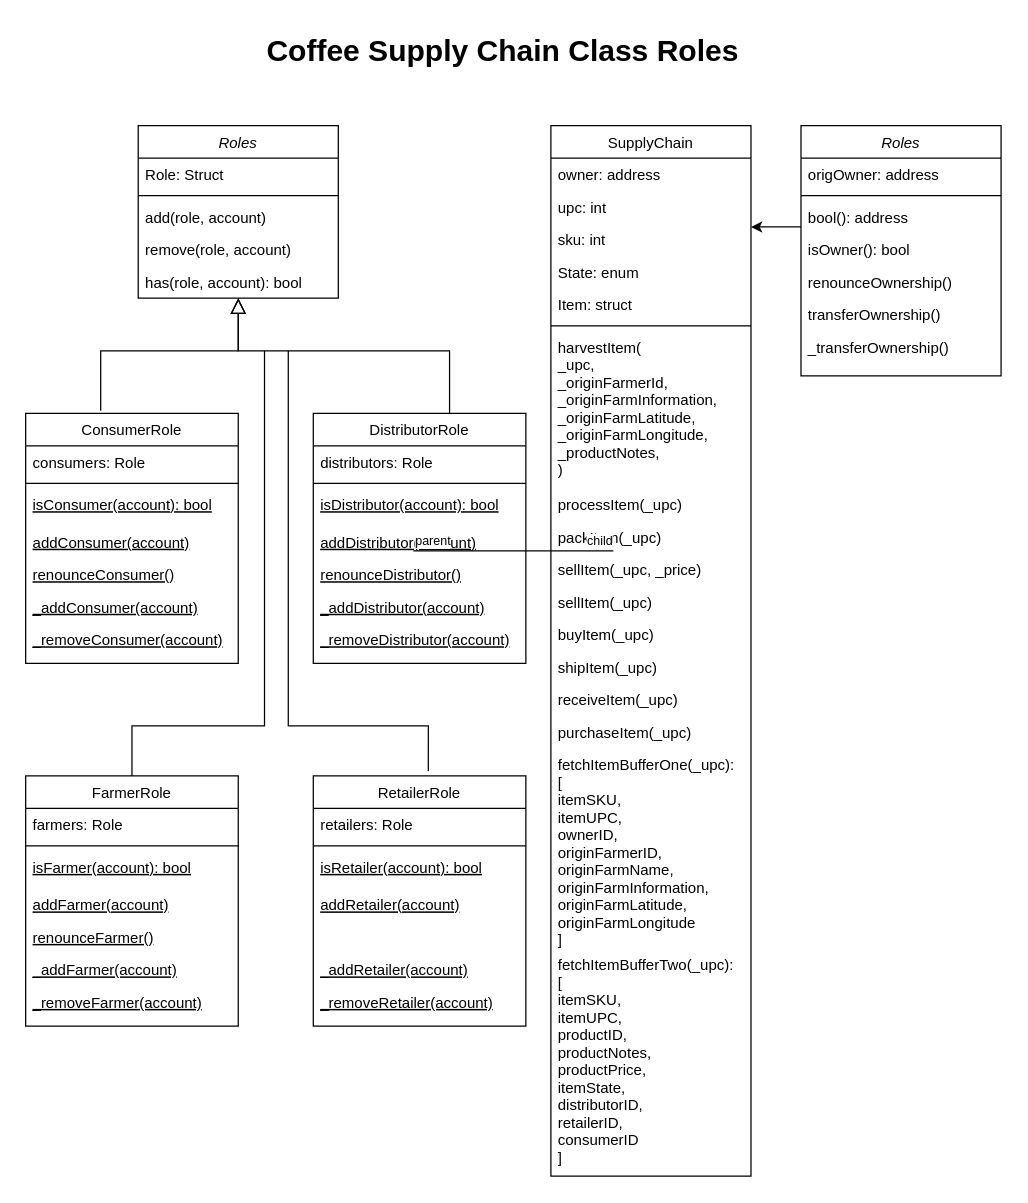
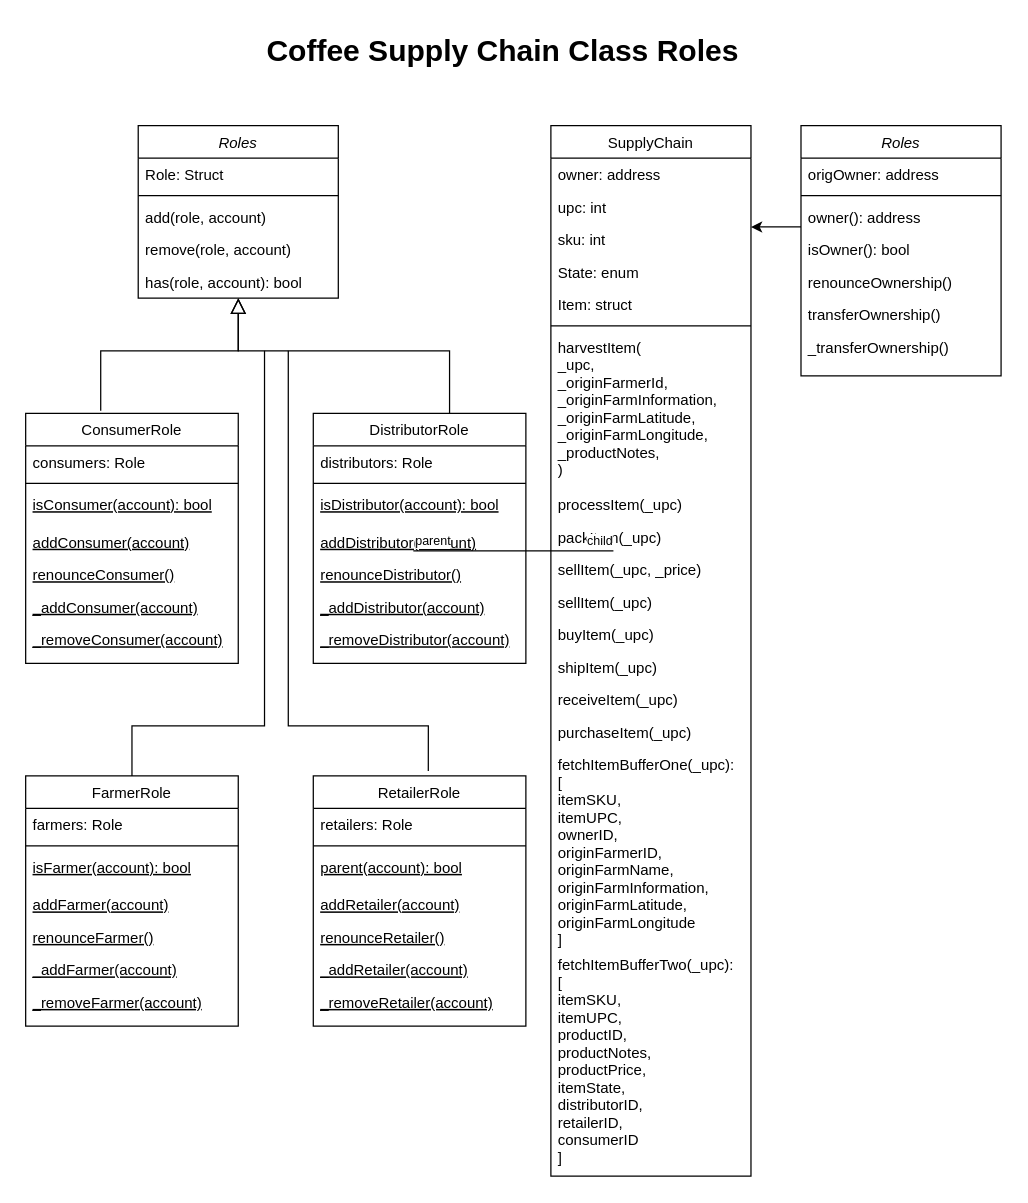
node "bool(): address": label "bool(): address" -> "owner(): address"
node "isRetailer(account): bool": label "isRetailer(account): bool" -> "parent(account): bool"
node "renounceRetailer()": added
